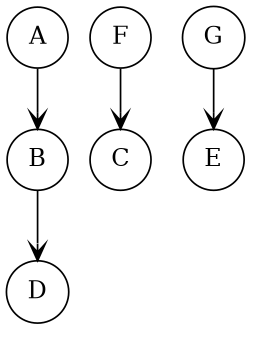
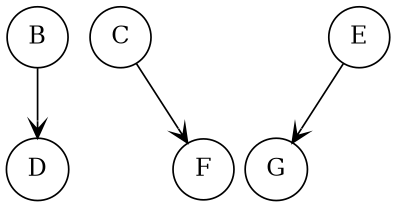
node "A": removed
edge "F" -> "C": reversed
edge "G" -> "E": reversed
